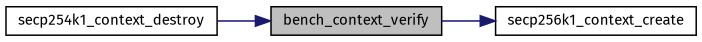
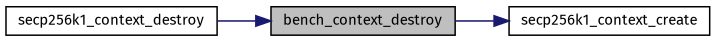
node "secp254k1_context_destroy": label "secp254k1_context_destroy" -> "secp256k1_context_destroy"
node "bench_context_verify": label "bench_context_verify" -> "bench_context_destroy"
